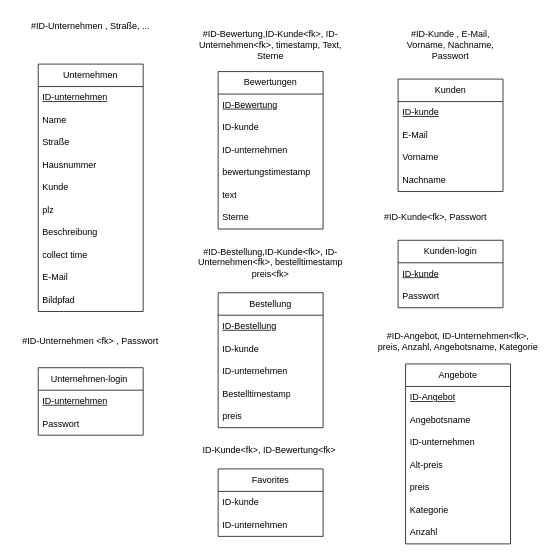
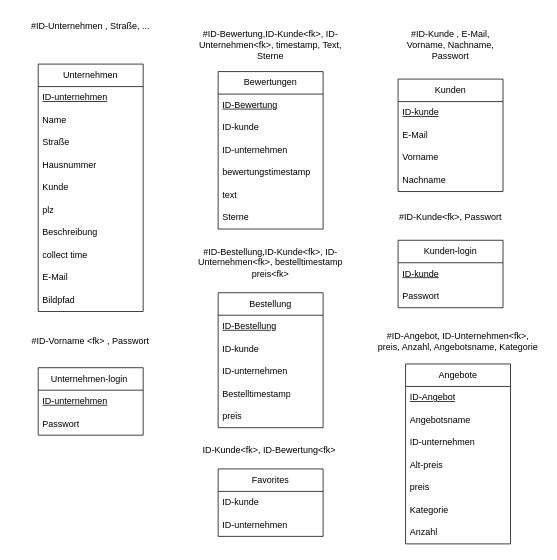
node "#ID-Kunde<fk>, Passwort": moved (435, 218) -> (450, 218)
node "#ID-Unternehmen <fk> , Passwort": label "#ID-Unternehmen <fk> , Passwort" -> "#ID-Vorname <fk> , Passwort"
